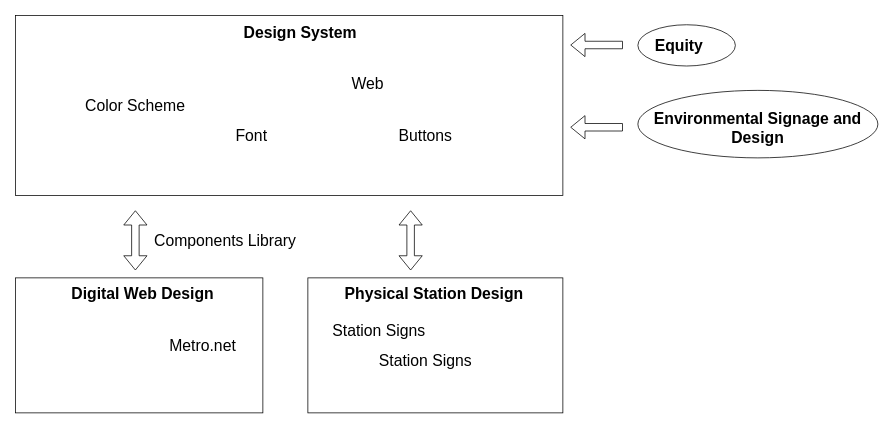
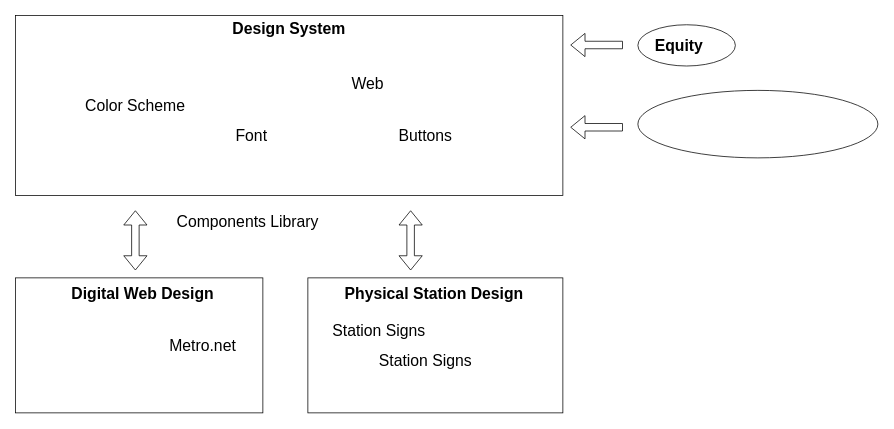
node "Design System": moved (300, 42) -> (289, 38)
node "Environmental Signage and Design": removed
node "Components Library": moved (225, 240) -> (248, 222)
